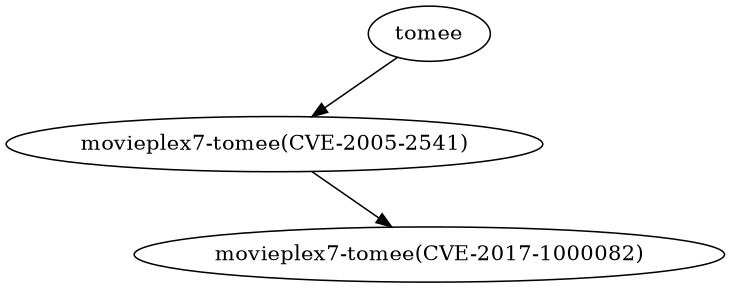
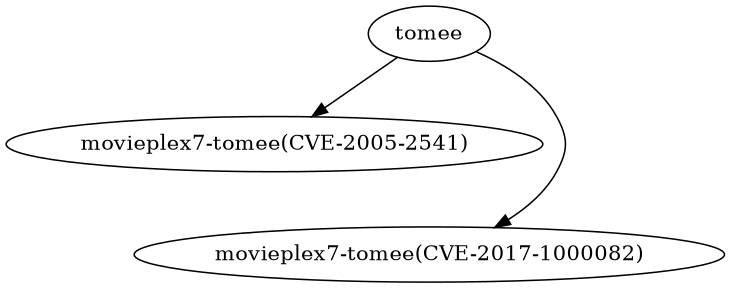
edge "movieplex7-tomee(CVE-2005-2541)" -> "movieplex7-tomee(CVE-2017-1000082)": now "tomee" -> "movieplex7-tomee(CVE-2017-1000082)"
